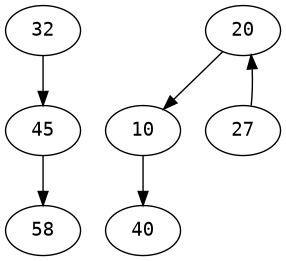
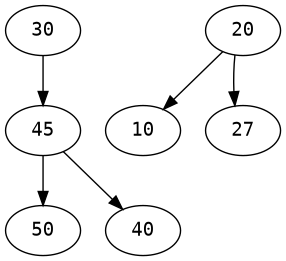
node "32": label "32" -> "30"
edge "27" -> "20": reversed
edge "10" -> "40": now "45" -> "40"
node "58": label "58" -> "50"
